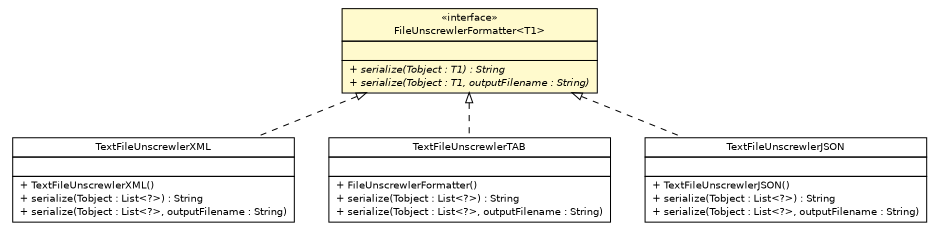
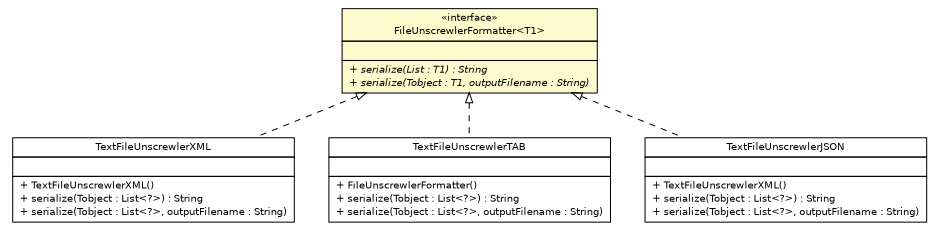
node "FileUnscrewlerFormatter<T1>": text "+ serialize(Tobject : T1) : String" -> "+ serialize(List : T1) : String"
node "TextFileUnscrewlerJSON": text "+ TextFileUnscrewlerJSON()" -> "+ TextFileUnscrewlerXML()"
